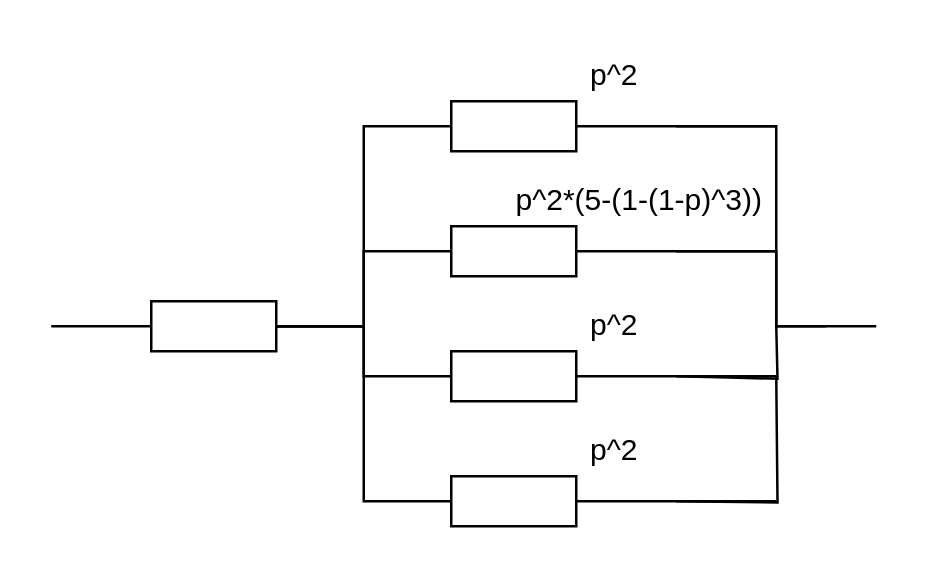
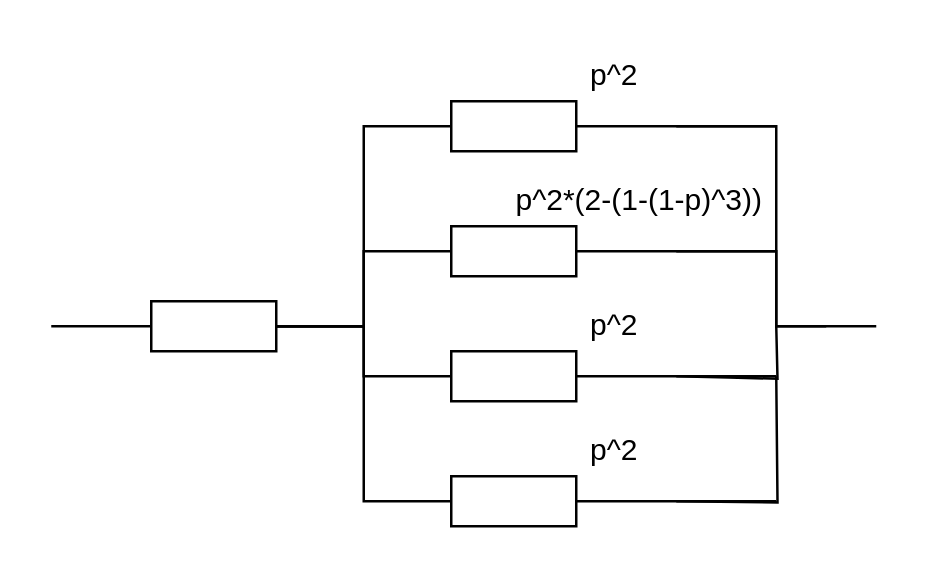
node "p^2*(5-(1-(1-p)^3))": label "p^2*(5-(1-(1-p)^3))" -> "p^2*(2-(1-(1-p)^3))"
